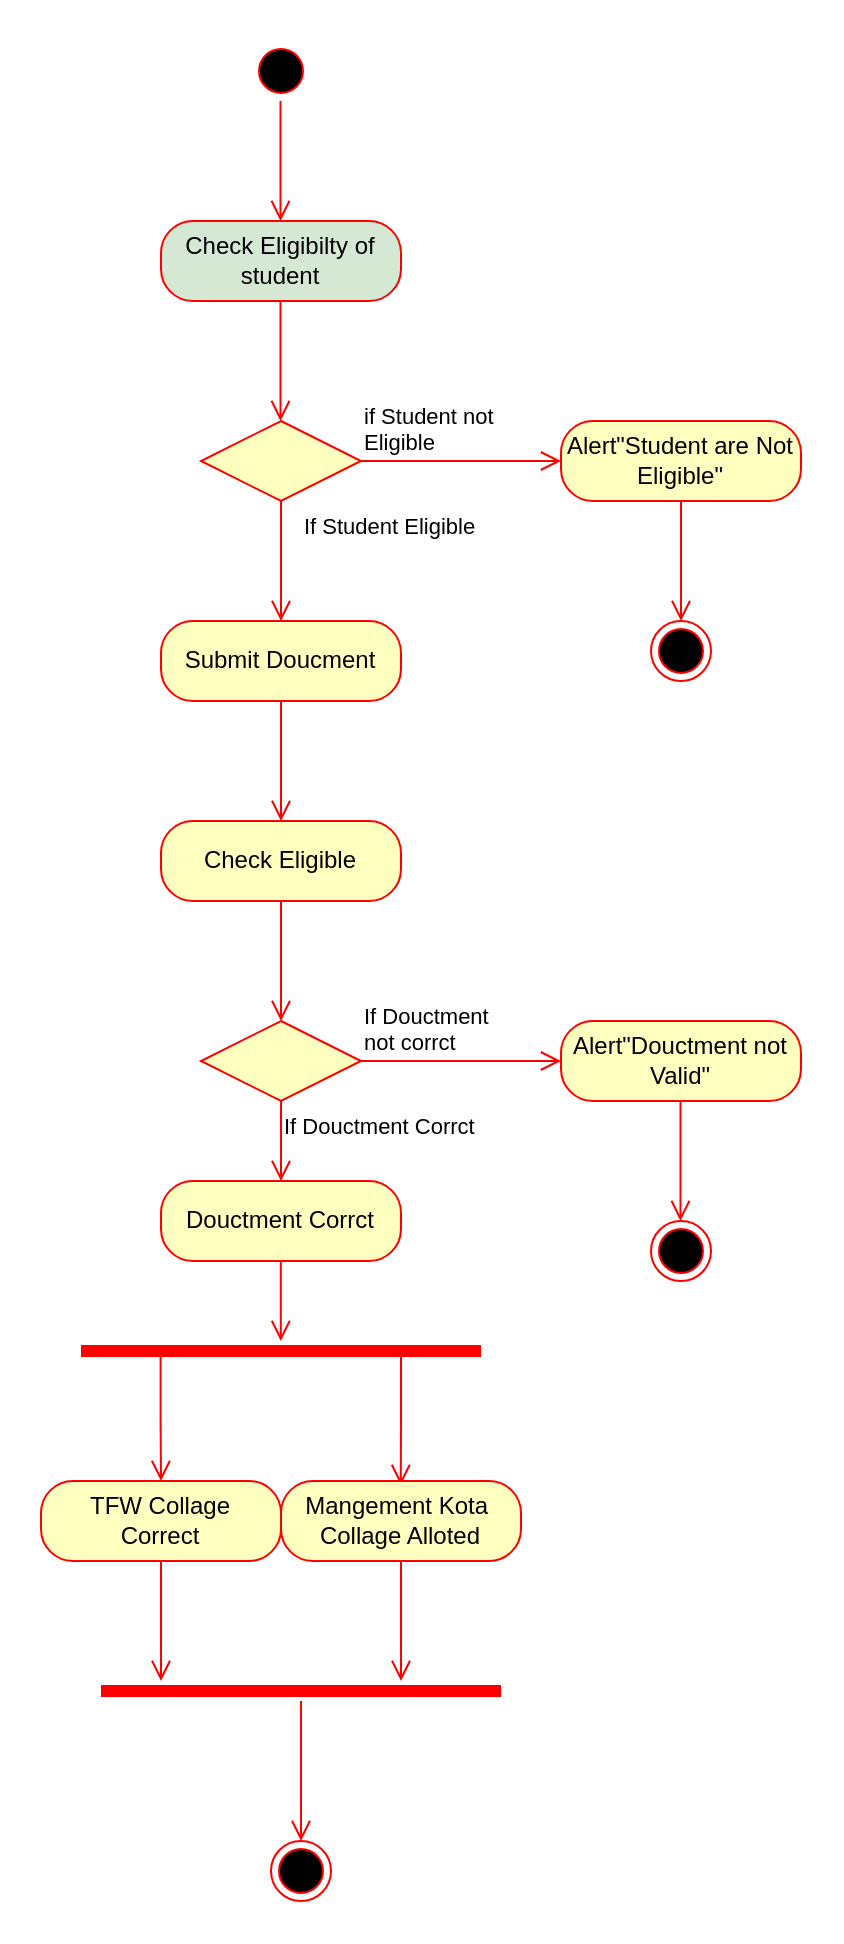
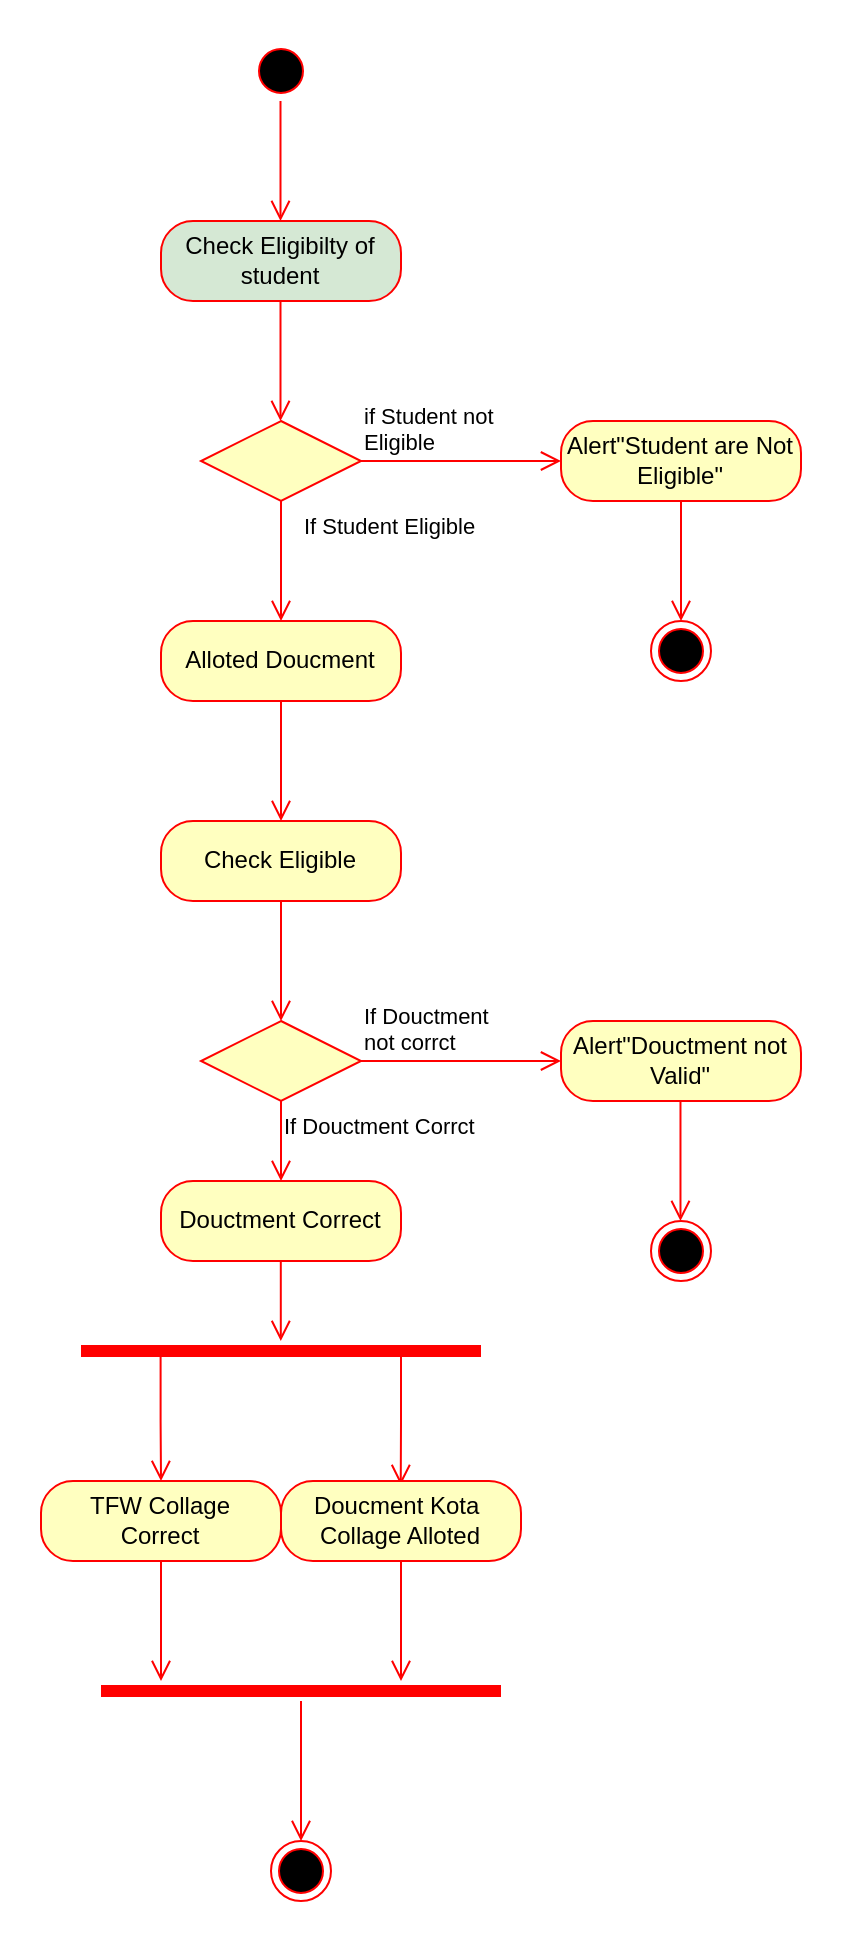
node "Submit Doucment": label "Submit Doucment" -> "Alloted Doucment"
node "Douctment Corrct": label "Douctment Corrct" -> "Douctment Correct"
node "Mangement Kota Collage Alloted": label "Mangement Kota Collage Alloted" -> "Doucment Kota Collage Alloted"
